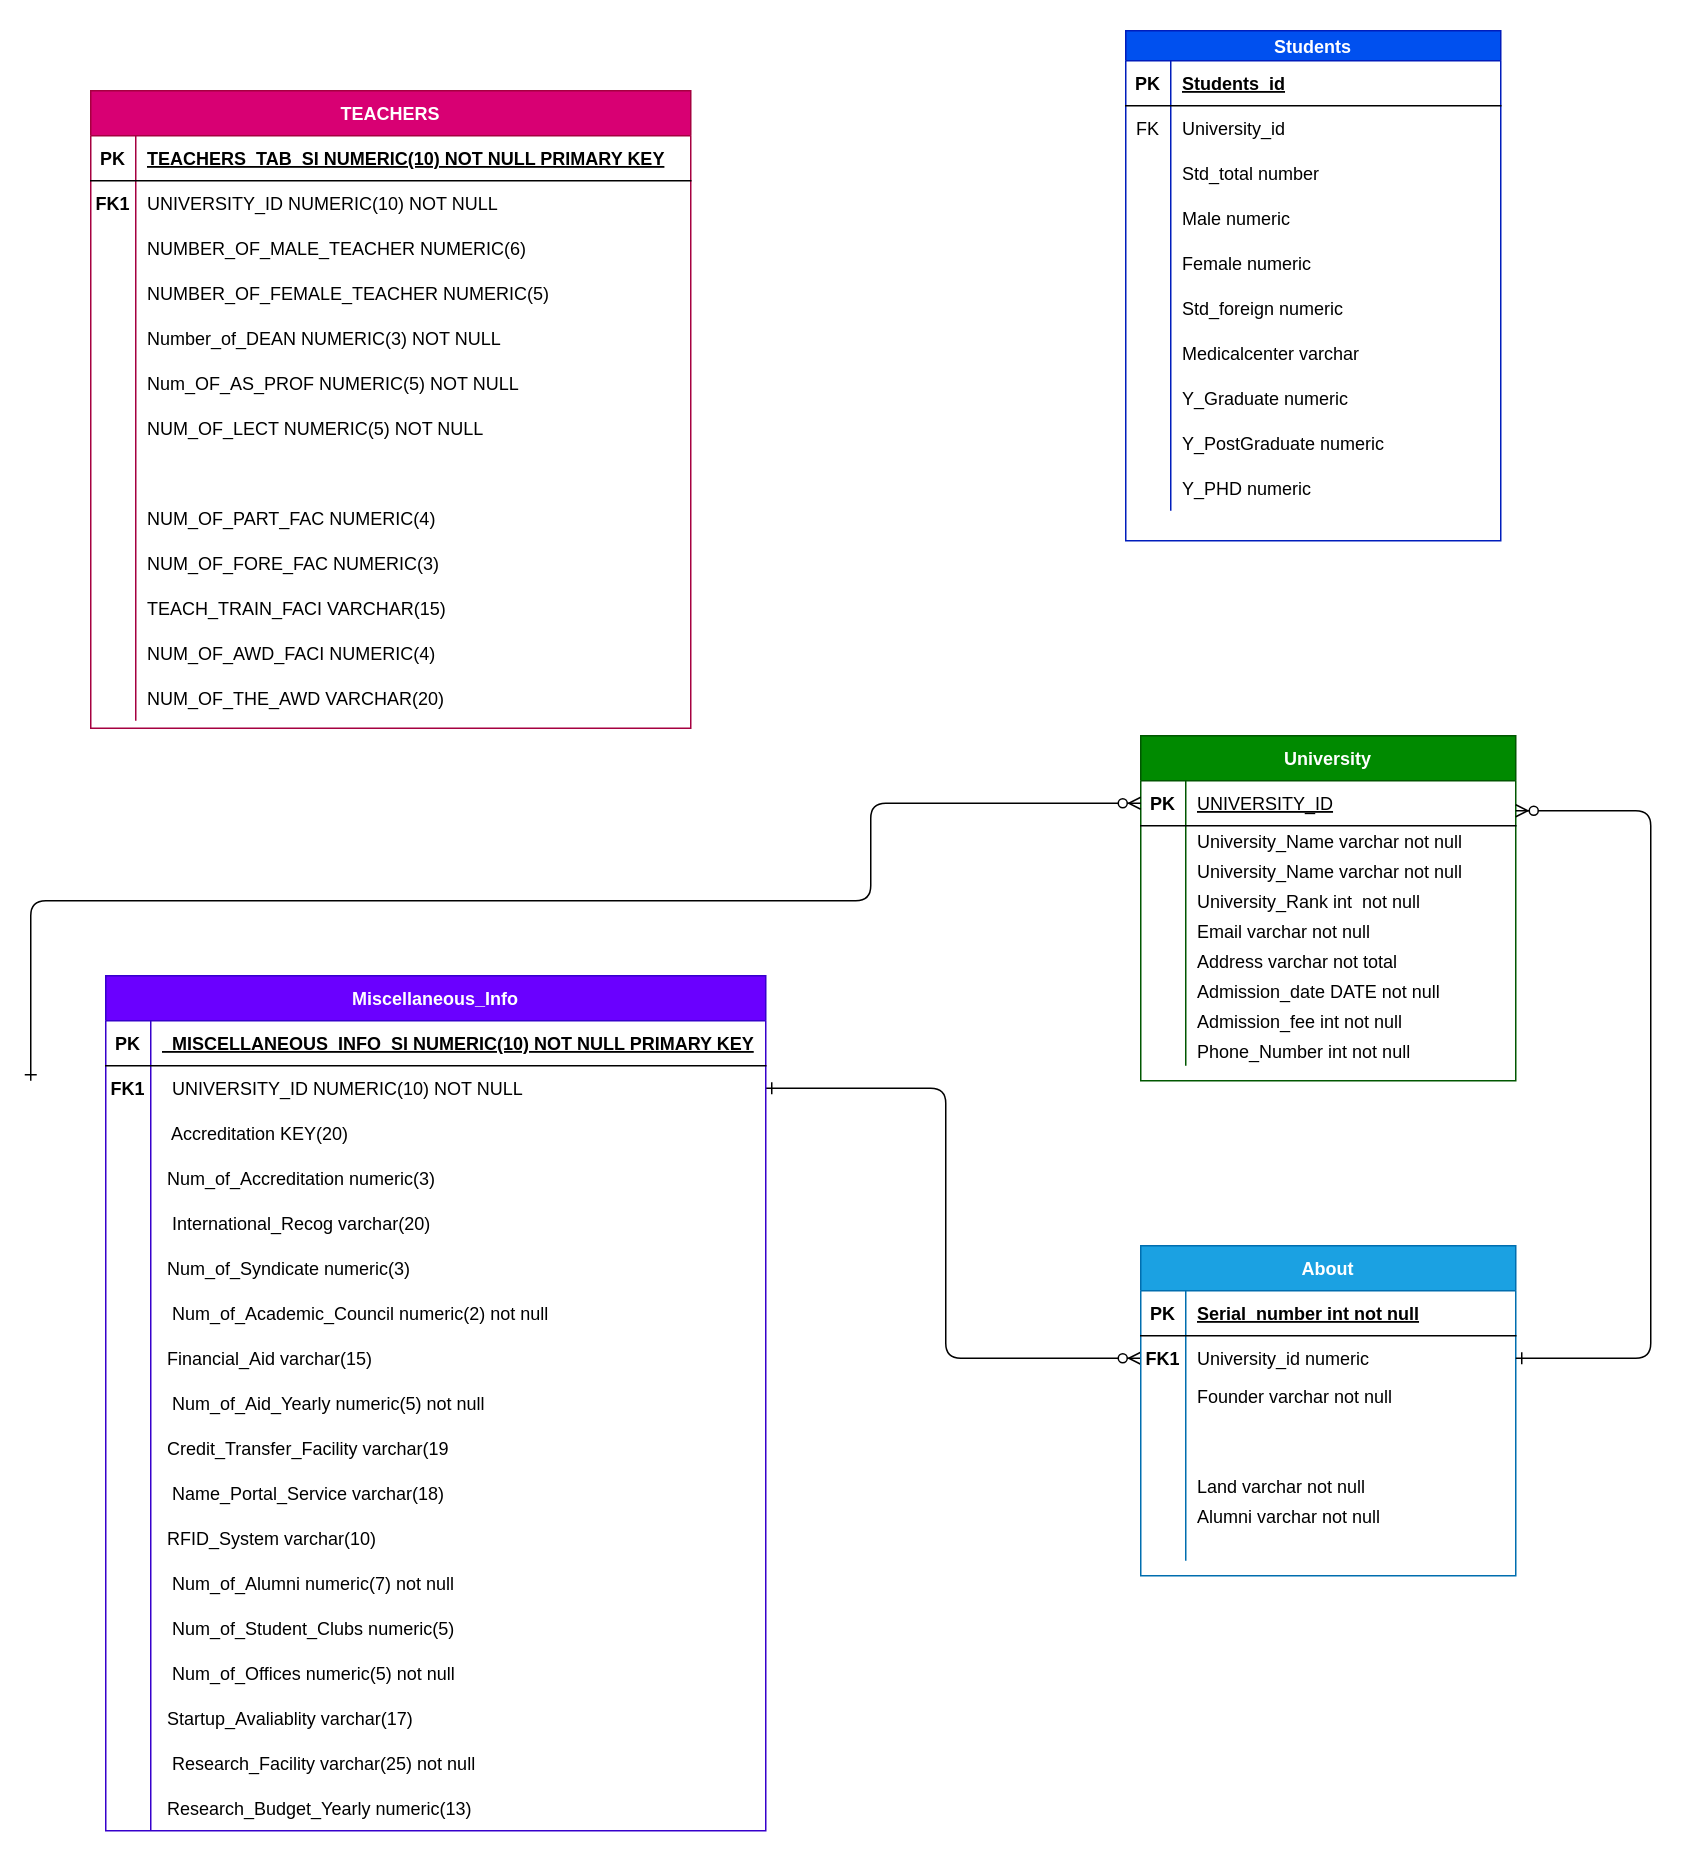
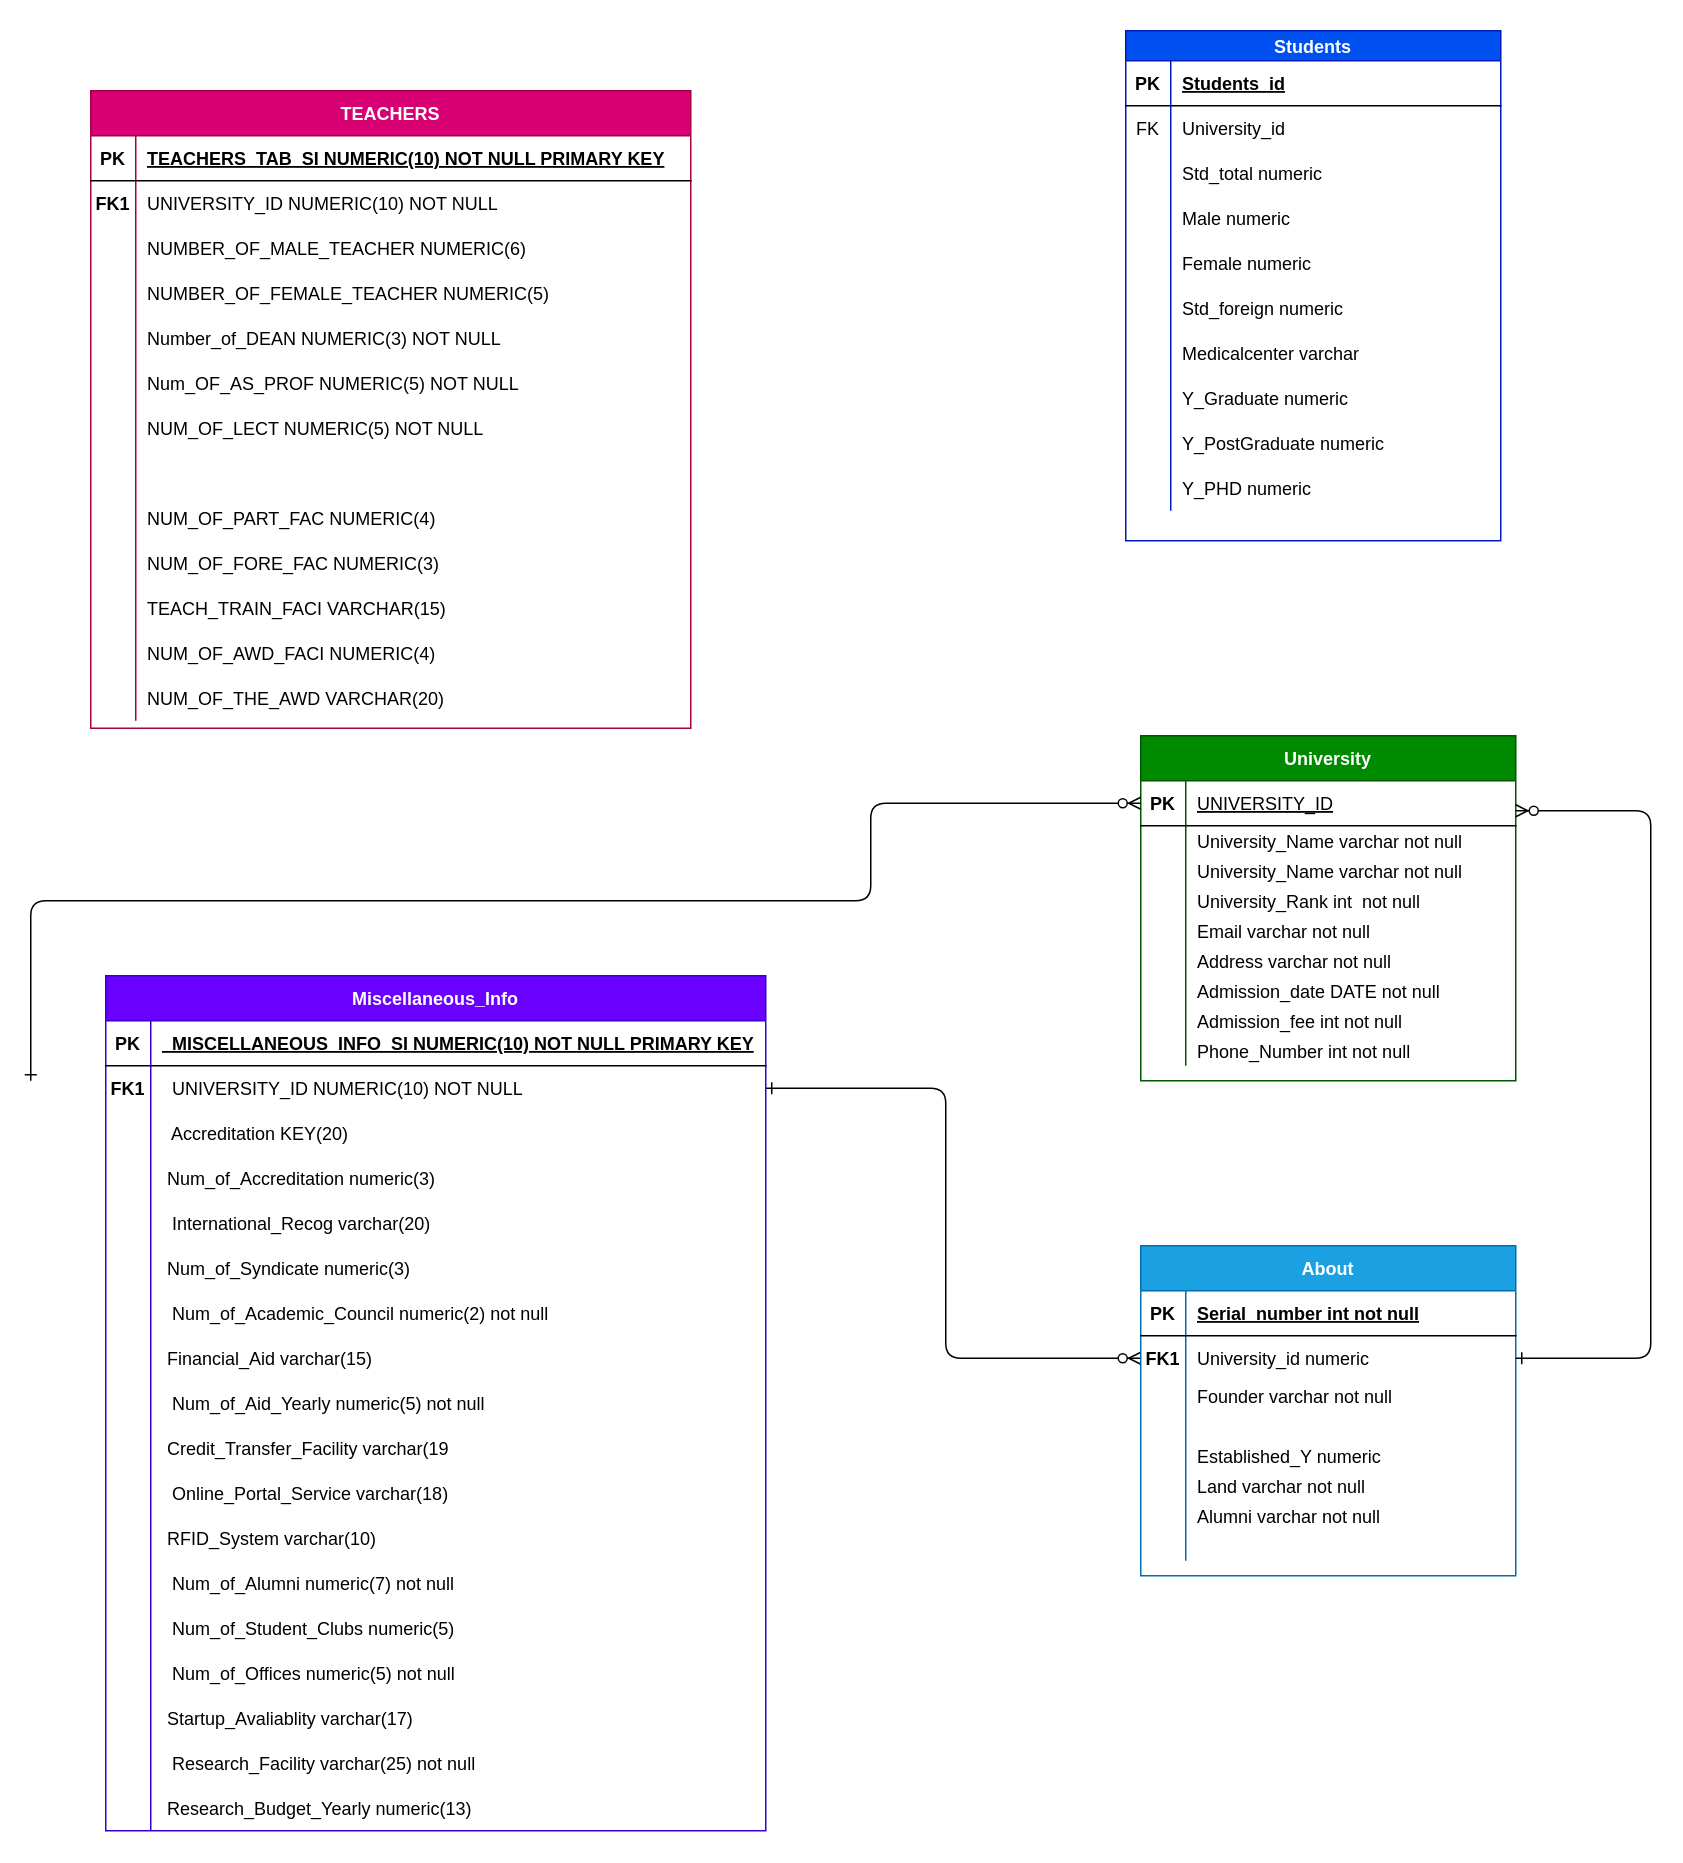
node "Std_total number": label "Std_total number" -> "Std_total numeric"
node "Address varchar not total": label "Address varchar not total" -> "Address varchar not null"
node "Established_Y numeric": added
node "Name_Portal_Service varchar(18)": label "Name_Portal_Service varchar(18)" -> "Online_Portal_Service varchar(18)"
